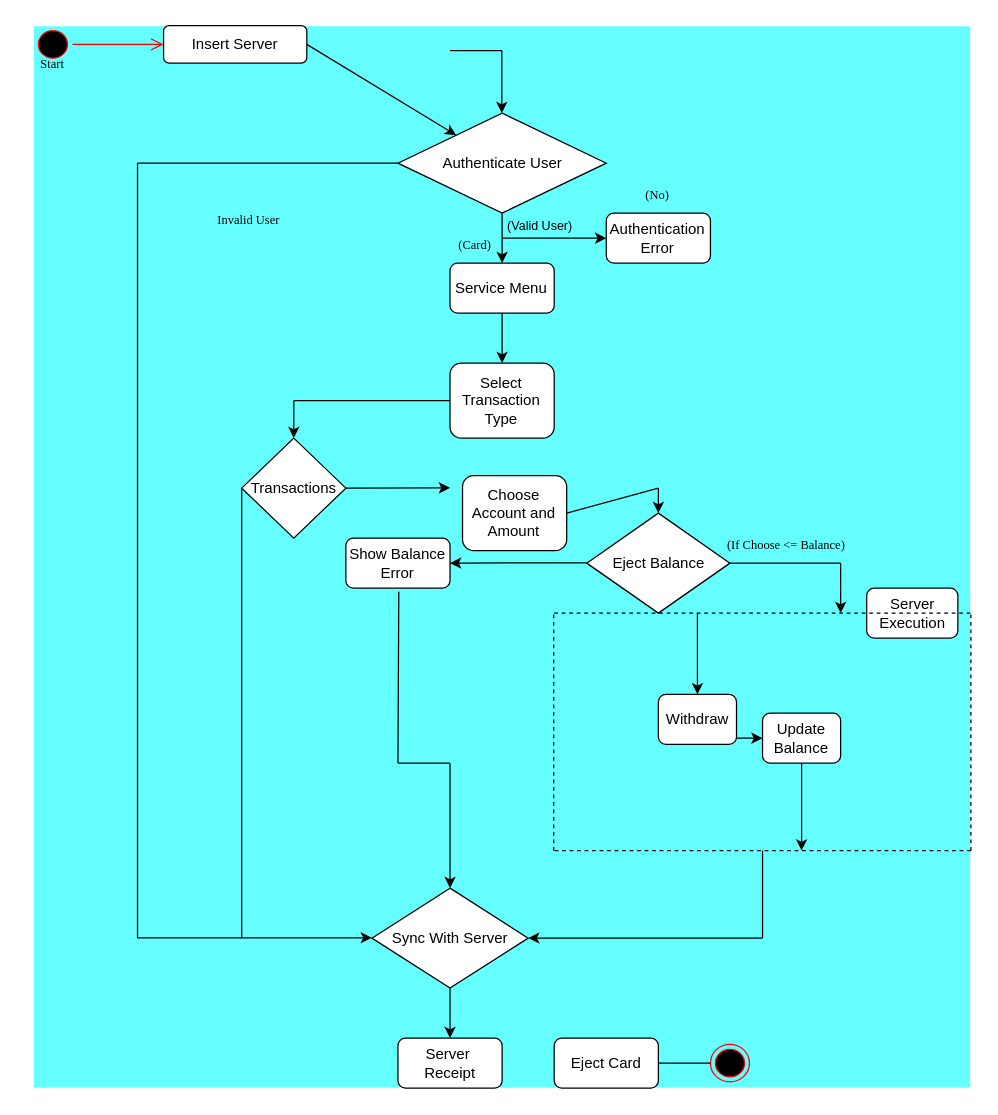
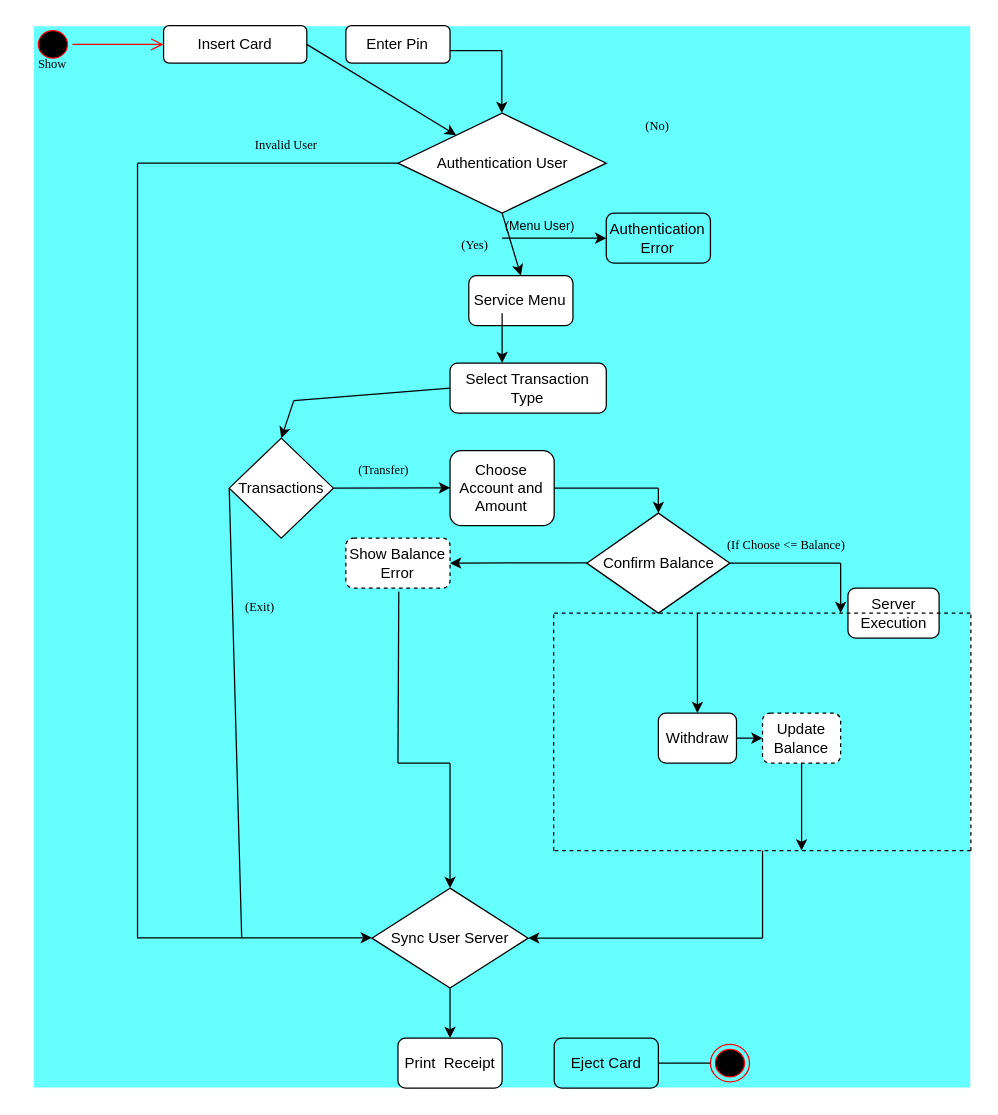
node "Insert Server": label "Insert Server" -> "Insert Card"
node "Enter Pin": added
node "Start": label "Start" -> "Show"
node "Authenticate User": label "Authenticate User" -> "Authentication User"
node "(No)": moved (657, 194) -> (657, 126)
node "Invalid User": moved (248, 219) -> (285, 144)
node "(Valid User)": label "(Valid User)" -> "(Menu User)"
node "Authentication Error": fillcolor #ffffff -> #66ffff
node "(Card)": label "(Card)" -> "(Yes)"
node "Service Menu": moved (502, 288) -> (521, 301)
node "Select Transaction Type": size 104x75 -> 156x50
node "(Transfer)": added
node "Transactions": moved (294, 488) -> (281, 488)
node "Choose Account and Amount": moved (514, 513) -> (502, 488)
node "Show Balance Error": style solid -> dashed
node "Eject Balance": label "Eject Balance" -> "Confirm Balance"
node "(Exit)": added
node "Server Execution": moved (912, 613) -> (893, 613)
node "Withdraw": moved (697, 719) -> (697, 738)
node "Update Balance": style solid -> dashed
node "Sync With Server": label "Sync With Server" -> "Sync User Server"
node "Server Receipt": label "Server Receipt" -> "Print Receipt"
node "Eject Card": fillcolor #ffffff -> #66ffff
